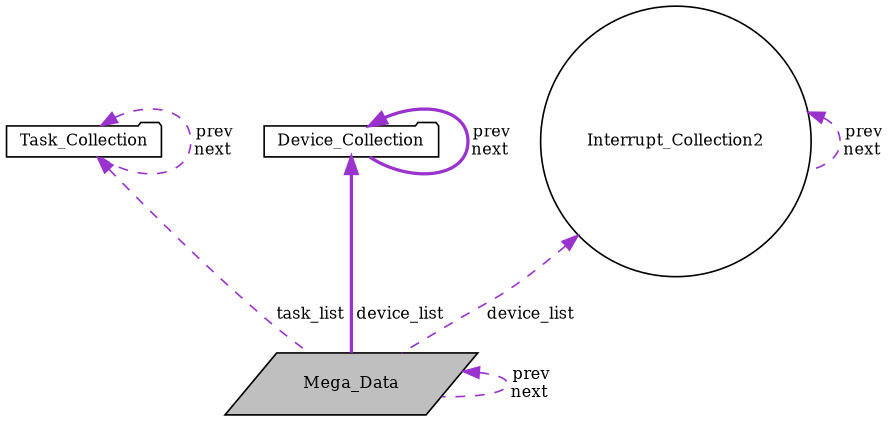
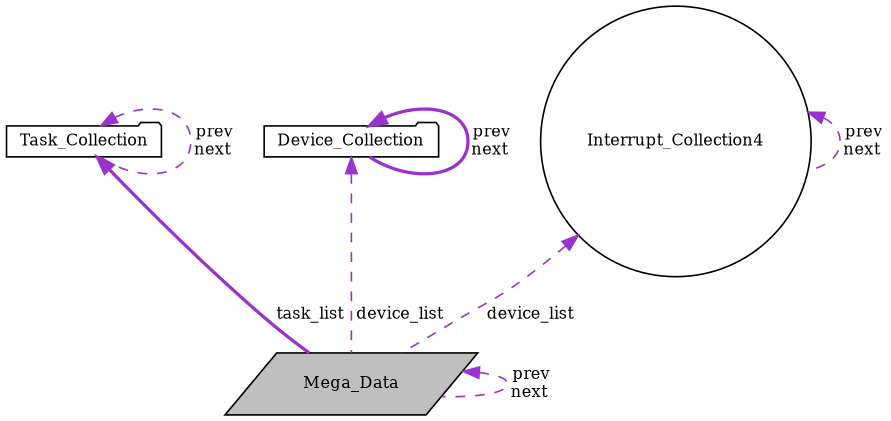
node "Interrupt_Collection2": label "Interrupt_Collection2" -> "Interrupt_Collection4"
edge "Mega_Data" -> "Device_Collection": style bold -> dashed
edge "Mega_Data" -> "Task_Collection": style dashed -> bold
